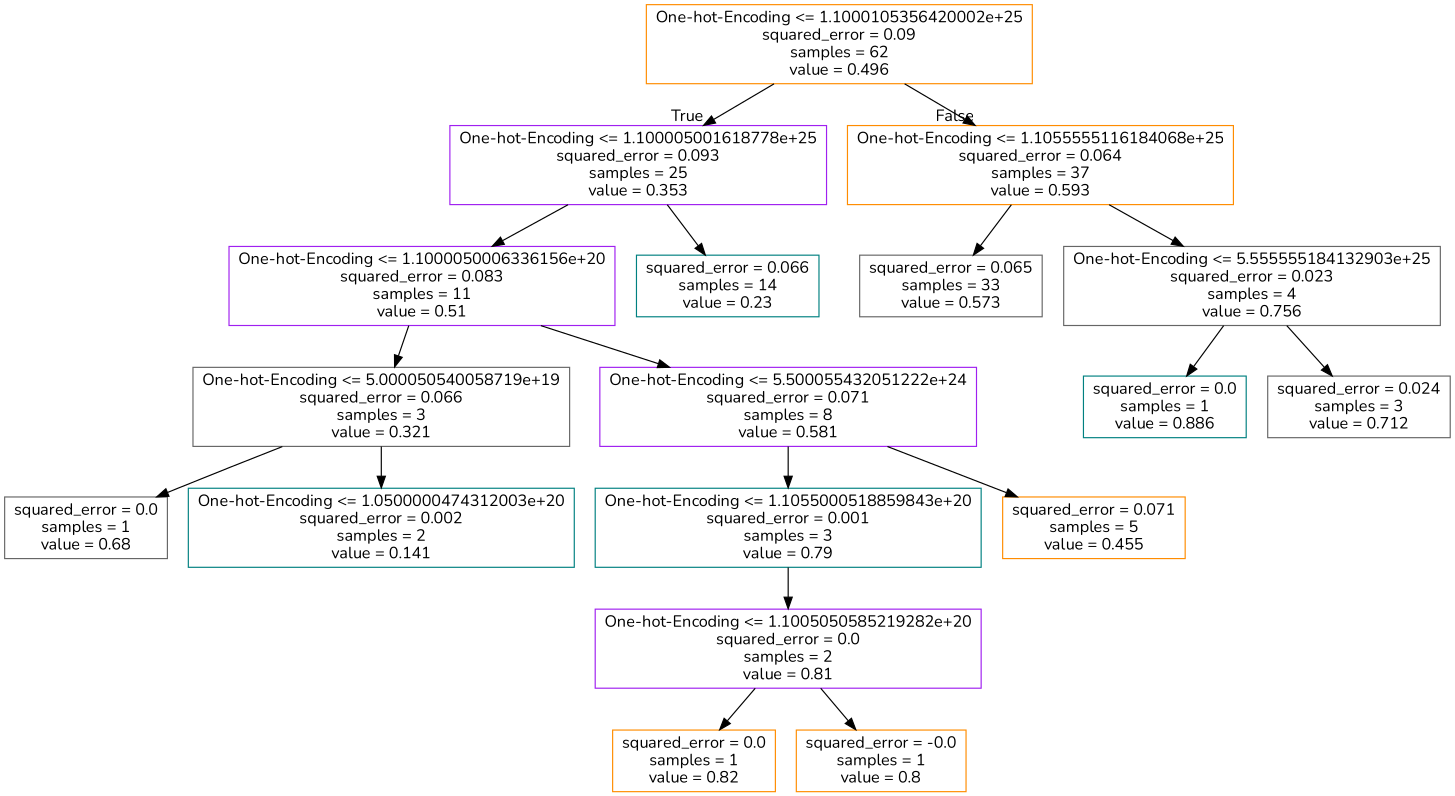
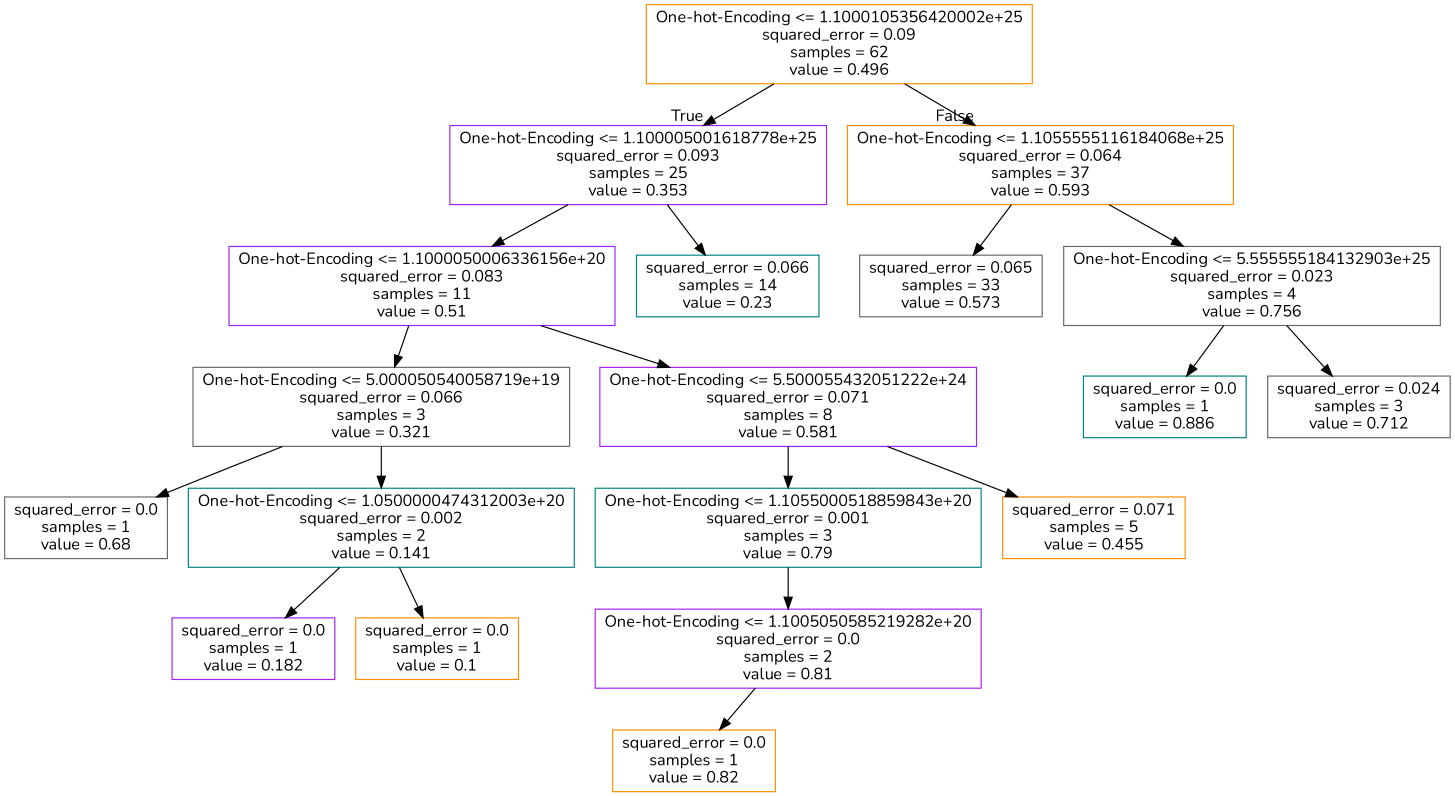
node "squared_error = 0.0 samples = 1 value = 0.182": added
node "squared_error = 0.0 samples = 1 value = 0.1": added
node "squared_error = -0.0 samples = 1 value = 0.8": removed
